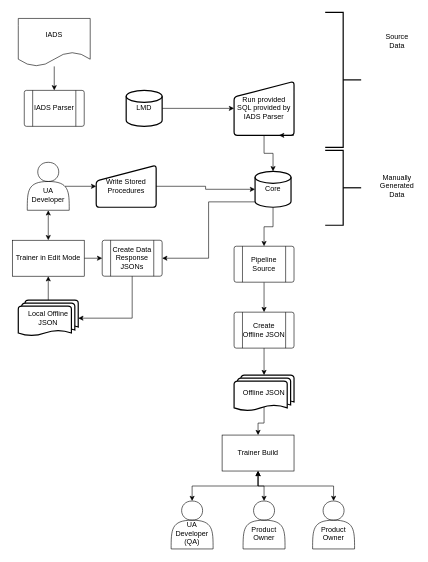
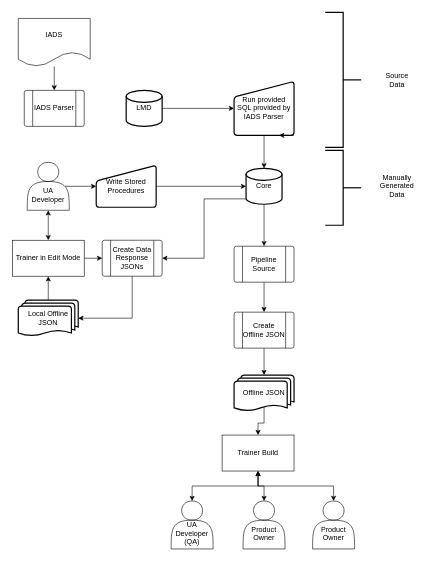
node "Source Data": moved (398, 41) -> (398, 80)
node "Core": moved (273, 189) -> (264, 186)
